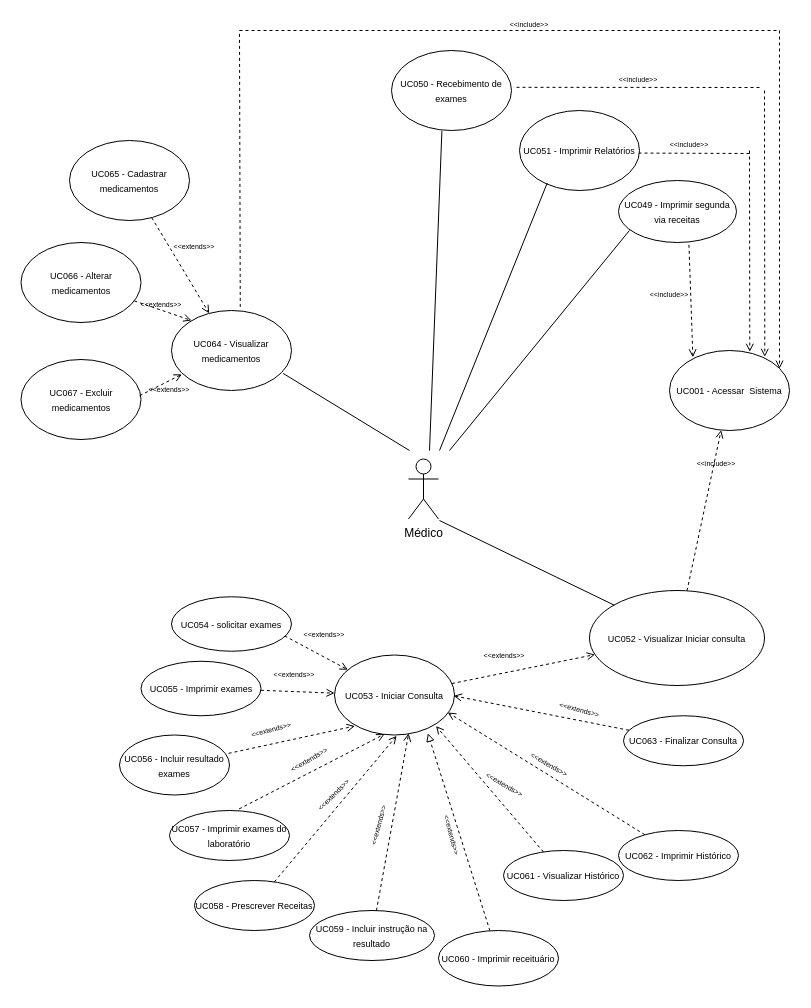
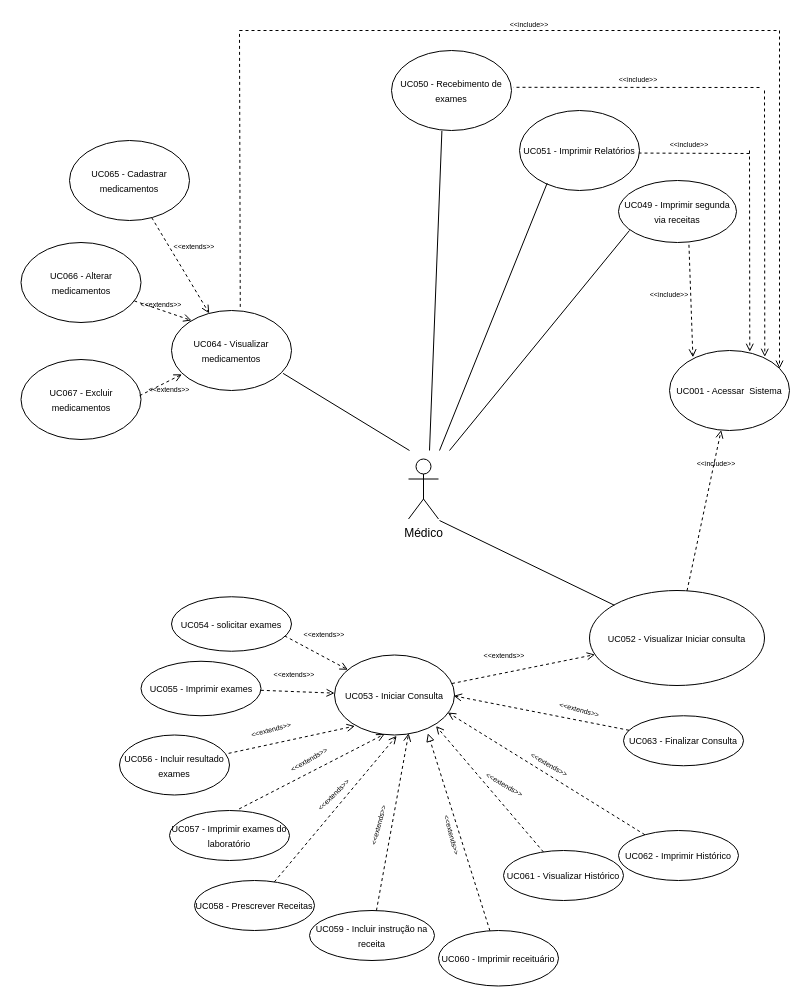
node "UC059 - Incluir instrução na resultado": label "UC059 - Incluir instrução na resultado" -> "UC059 - Incluir instrução na receita"
